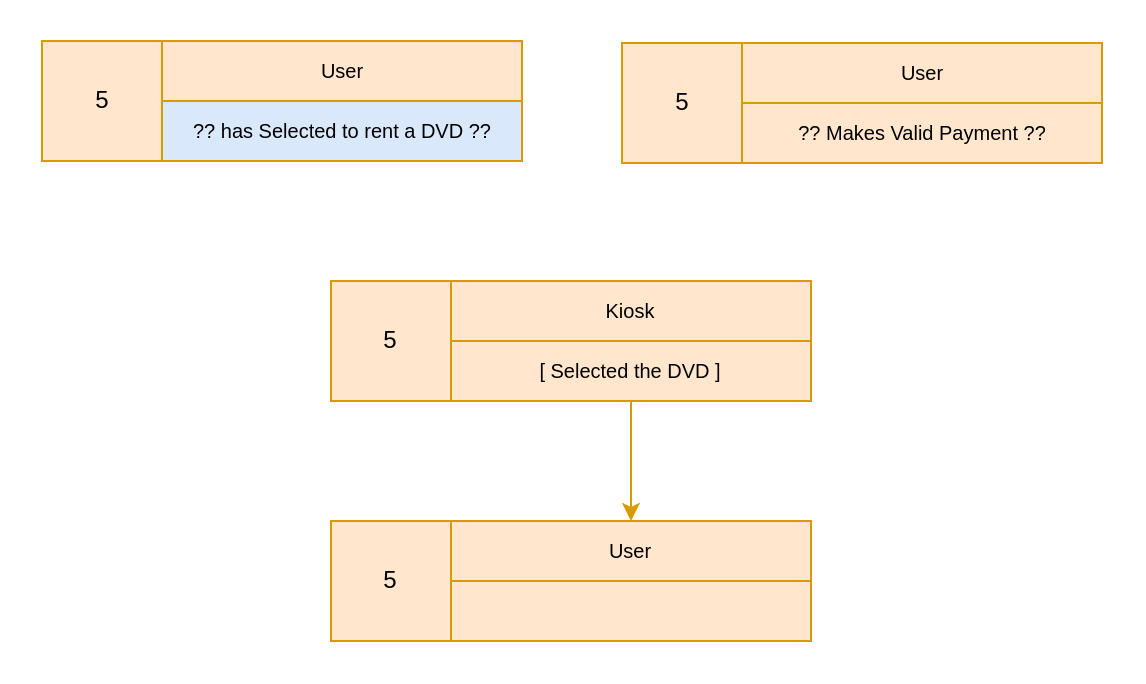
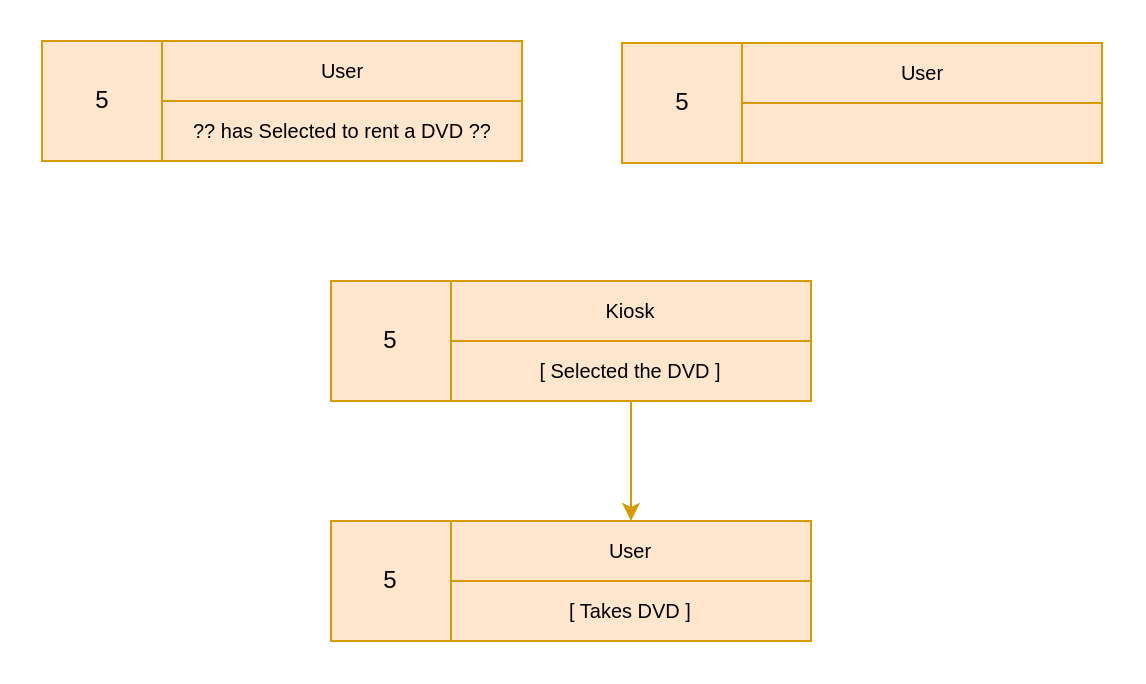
node "?? has Selected to rent a DVD ??": fillcolor #dae8fc -> #ffe6cc
node "?? Makes Valid Payment ??": removed
node "[ Takes DVD ]": added
